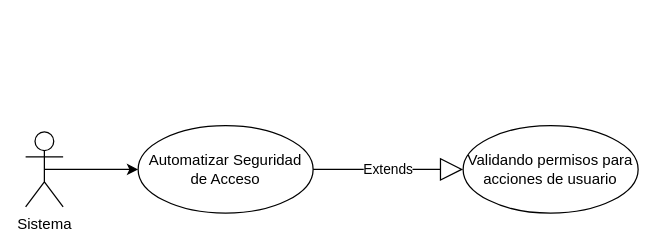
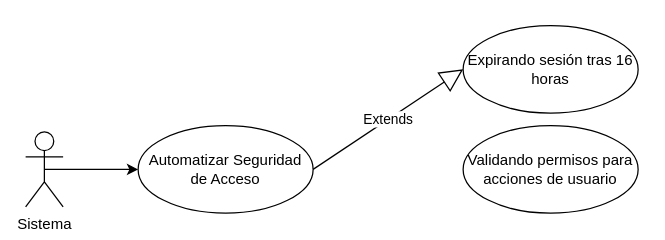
node "Expirando sesión tras 16 horas": added
edge "Automatizar Seguridad de Acceso" -> "Expirando sesión tras 16 horas": added, label "Extends"
edge "Automatizar Seguridad de Acceso" -> "Validando permisos para acciones de usuario": removed, label "Extends"
